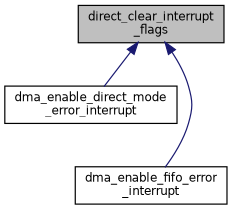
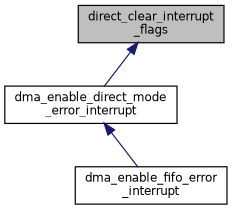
edge "dma_enable_fifo_error _interrupt" -> "direct_clear_interrupt _flags": now "dma_enable_fifo_error _interrupt" -> "dma_enable_direct_mode _error_interrupt"
